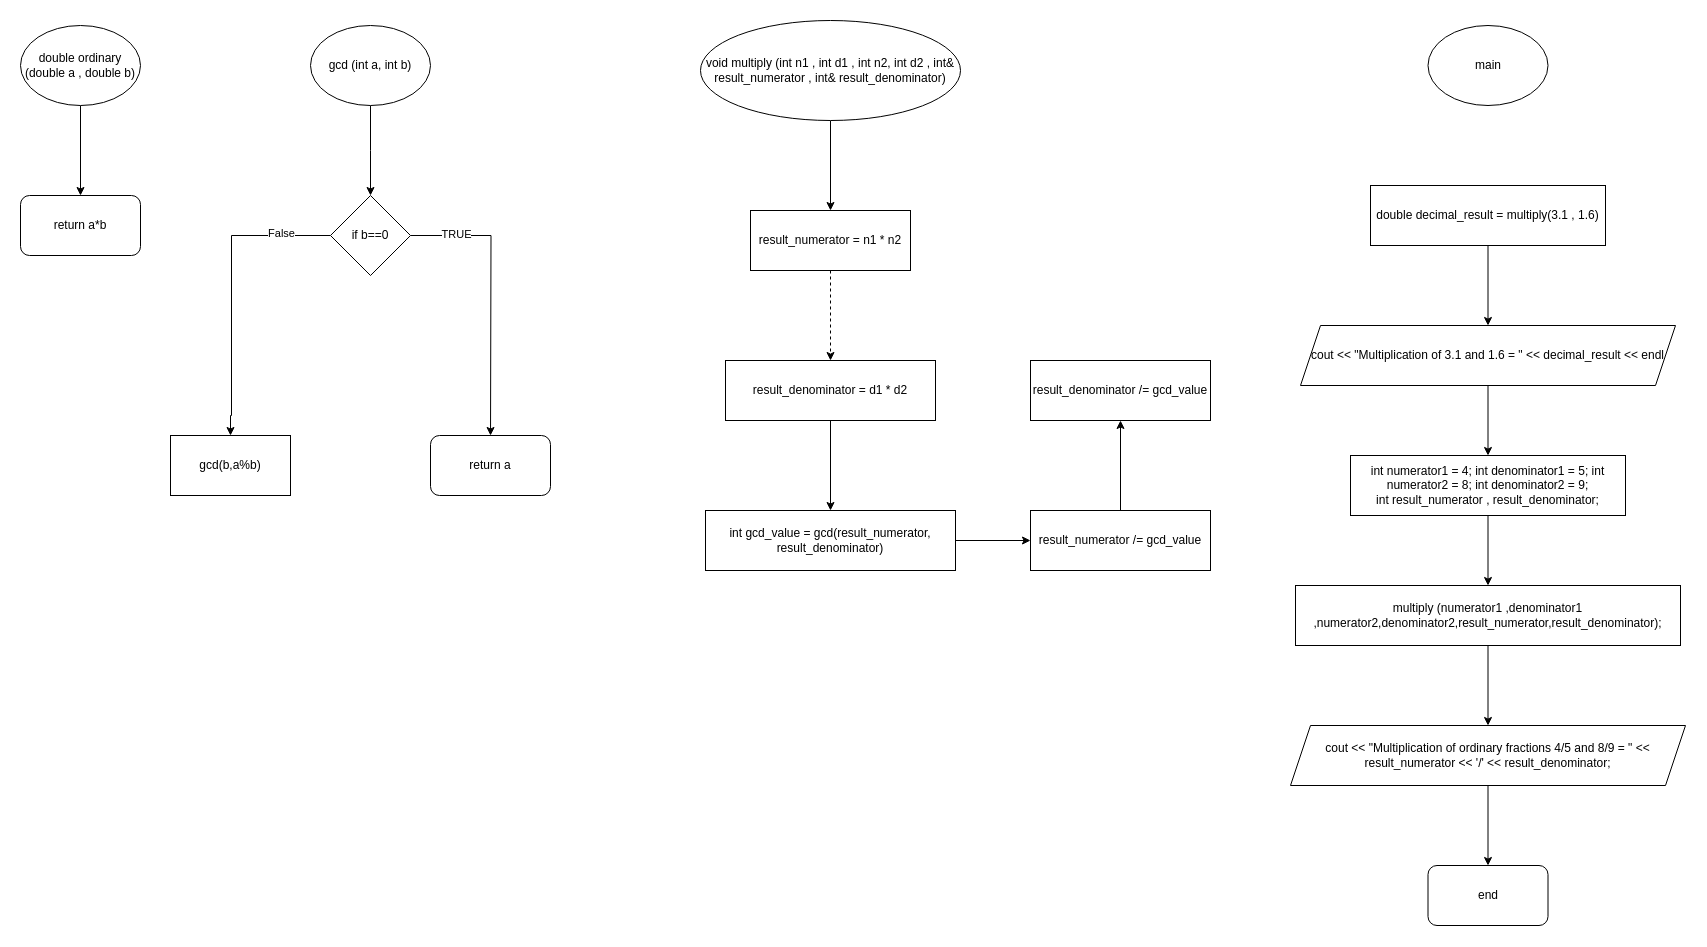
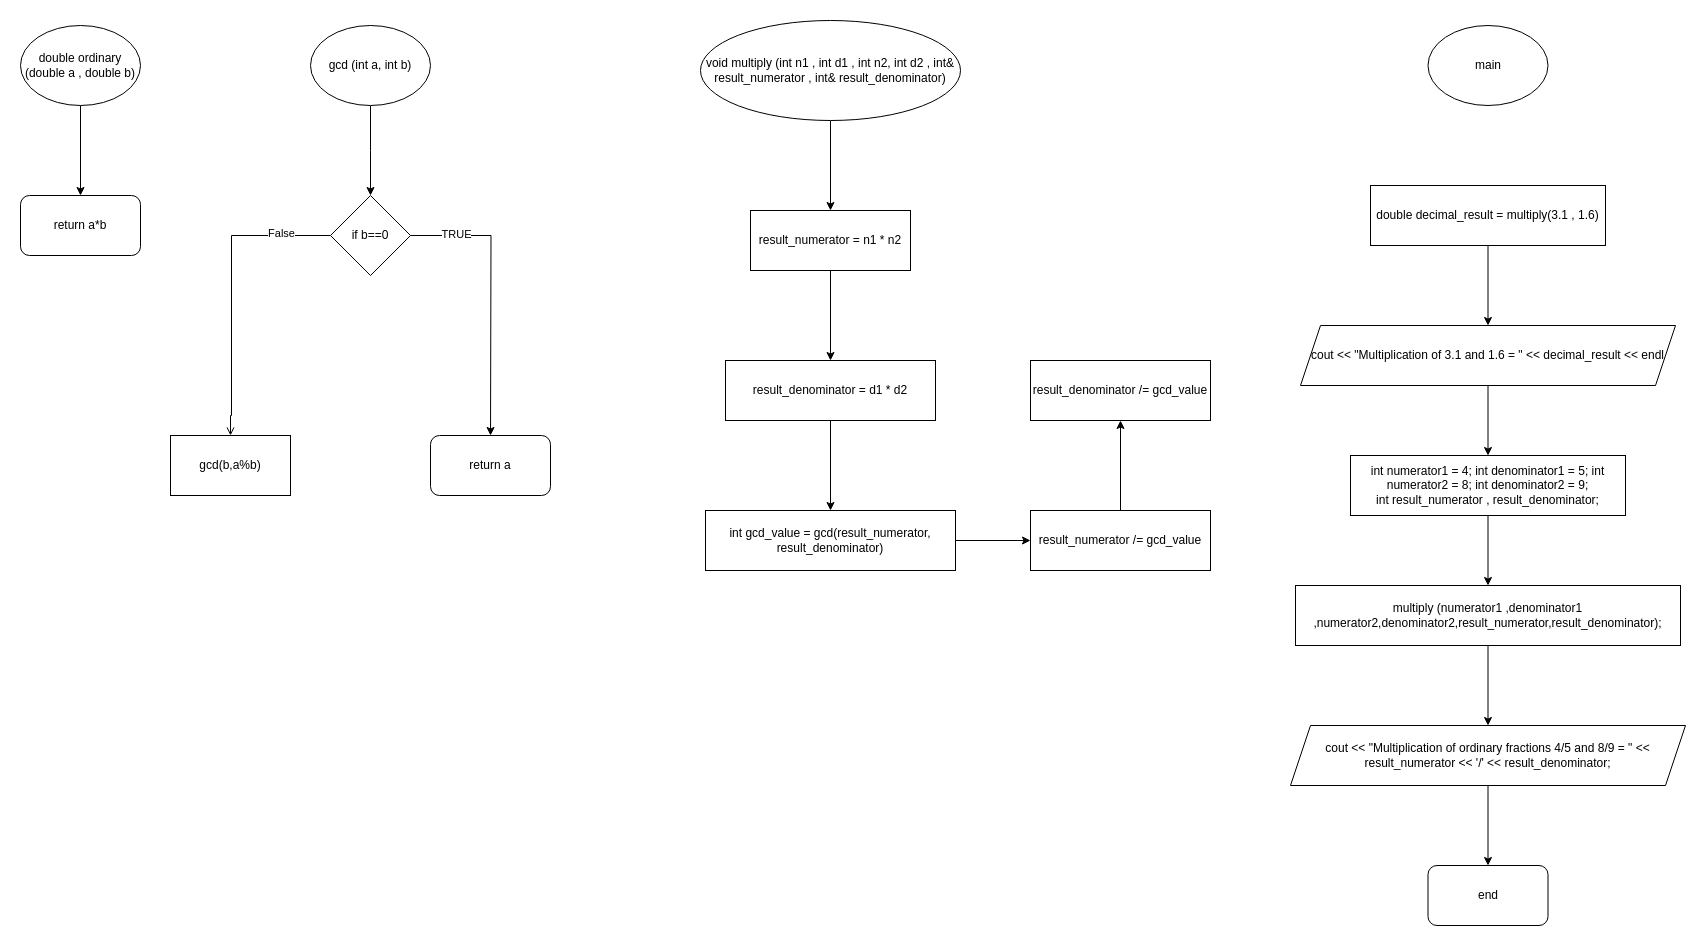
edge "result_numerator = n1 * n2" -> "result_denominator = d1 * d2": style dashed -> solid
edge "if b==0" -> "gcd(b,a%b)": arrowhead classic -> open
